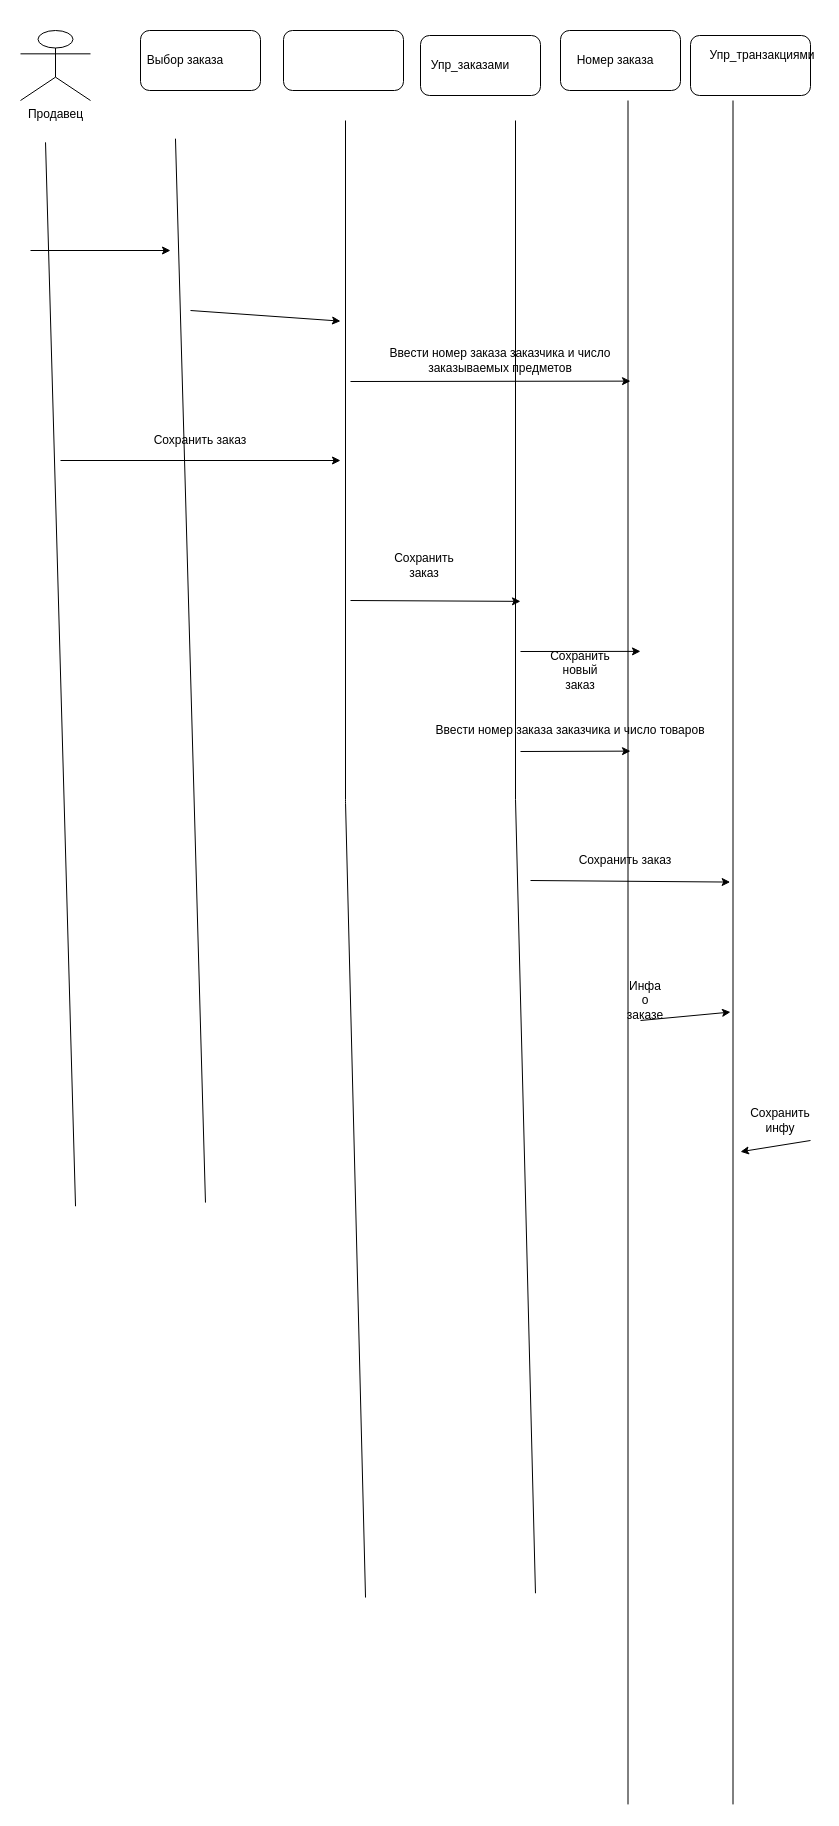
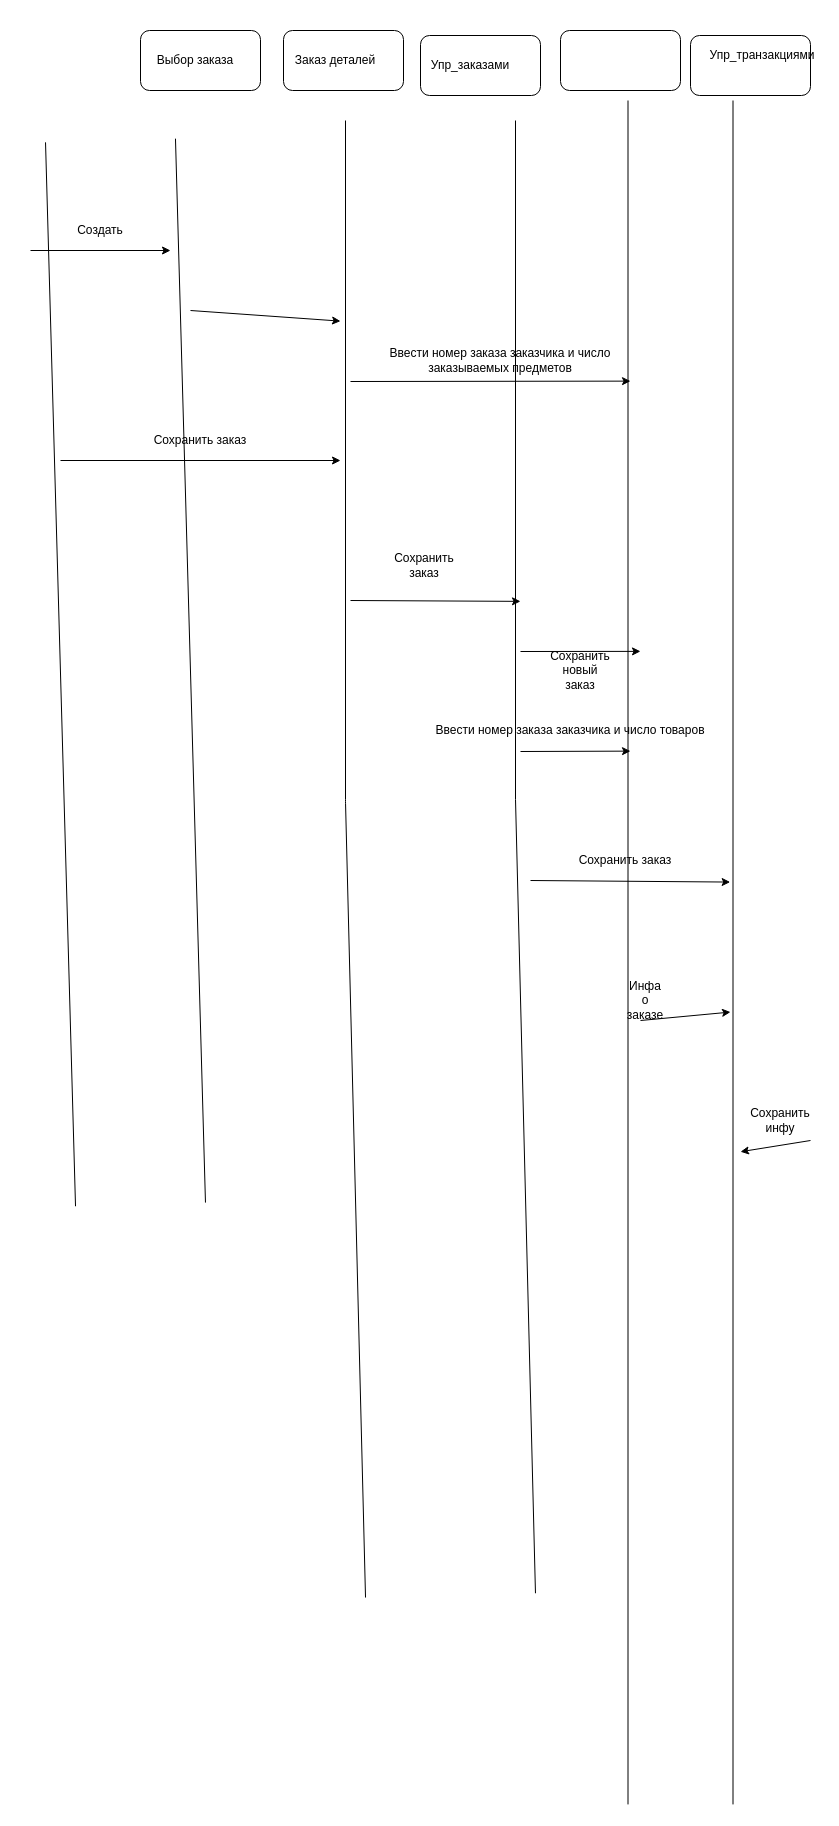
node "Выбор заказа": moved (186, 61) -> (196, 61)
node "Заказ деталей": added
node "Номер заказа": removed
node "Продавец": removed
node "Создать": added
